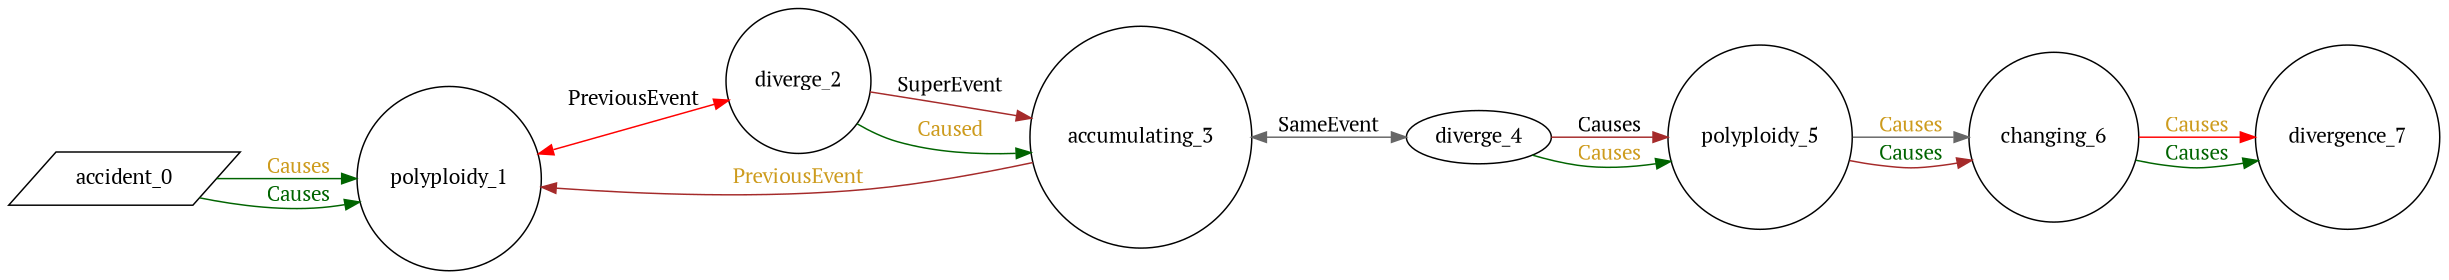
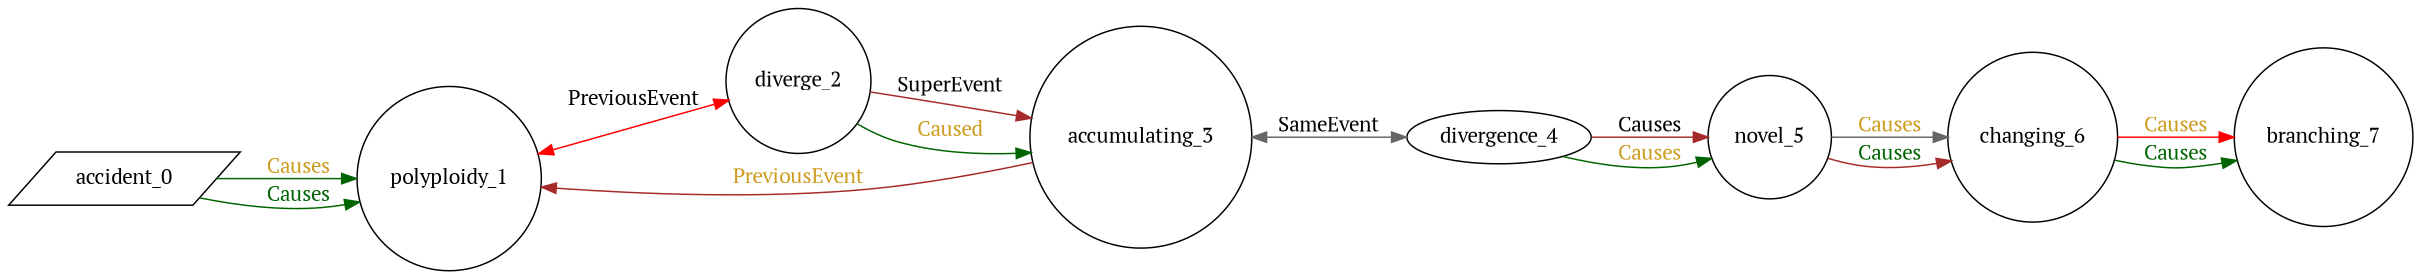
node "diverge_4": label "diverge_4" -> "divergence_4"
node "polyploidy_5": label "polyploidy_5" -> "novel_5"
node "divergence_7": label "divergence_7" -> "branching_7"
